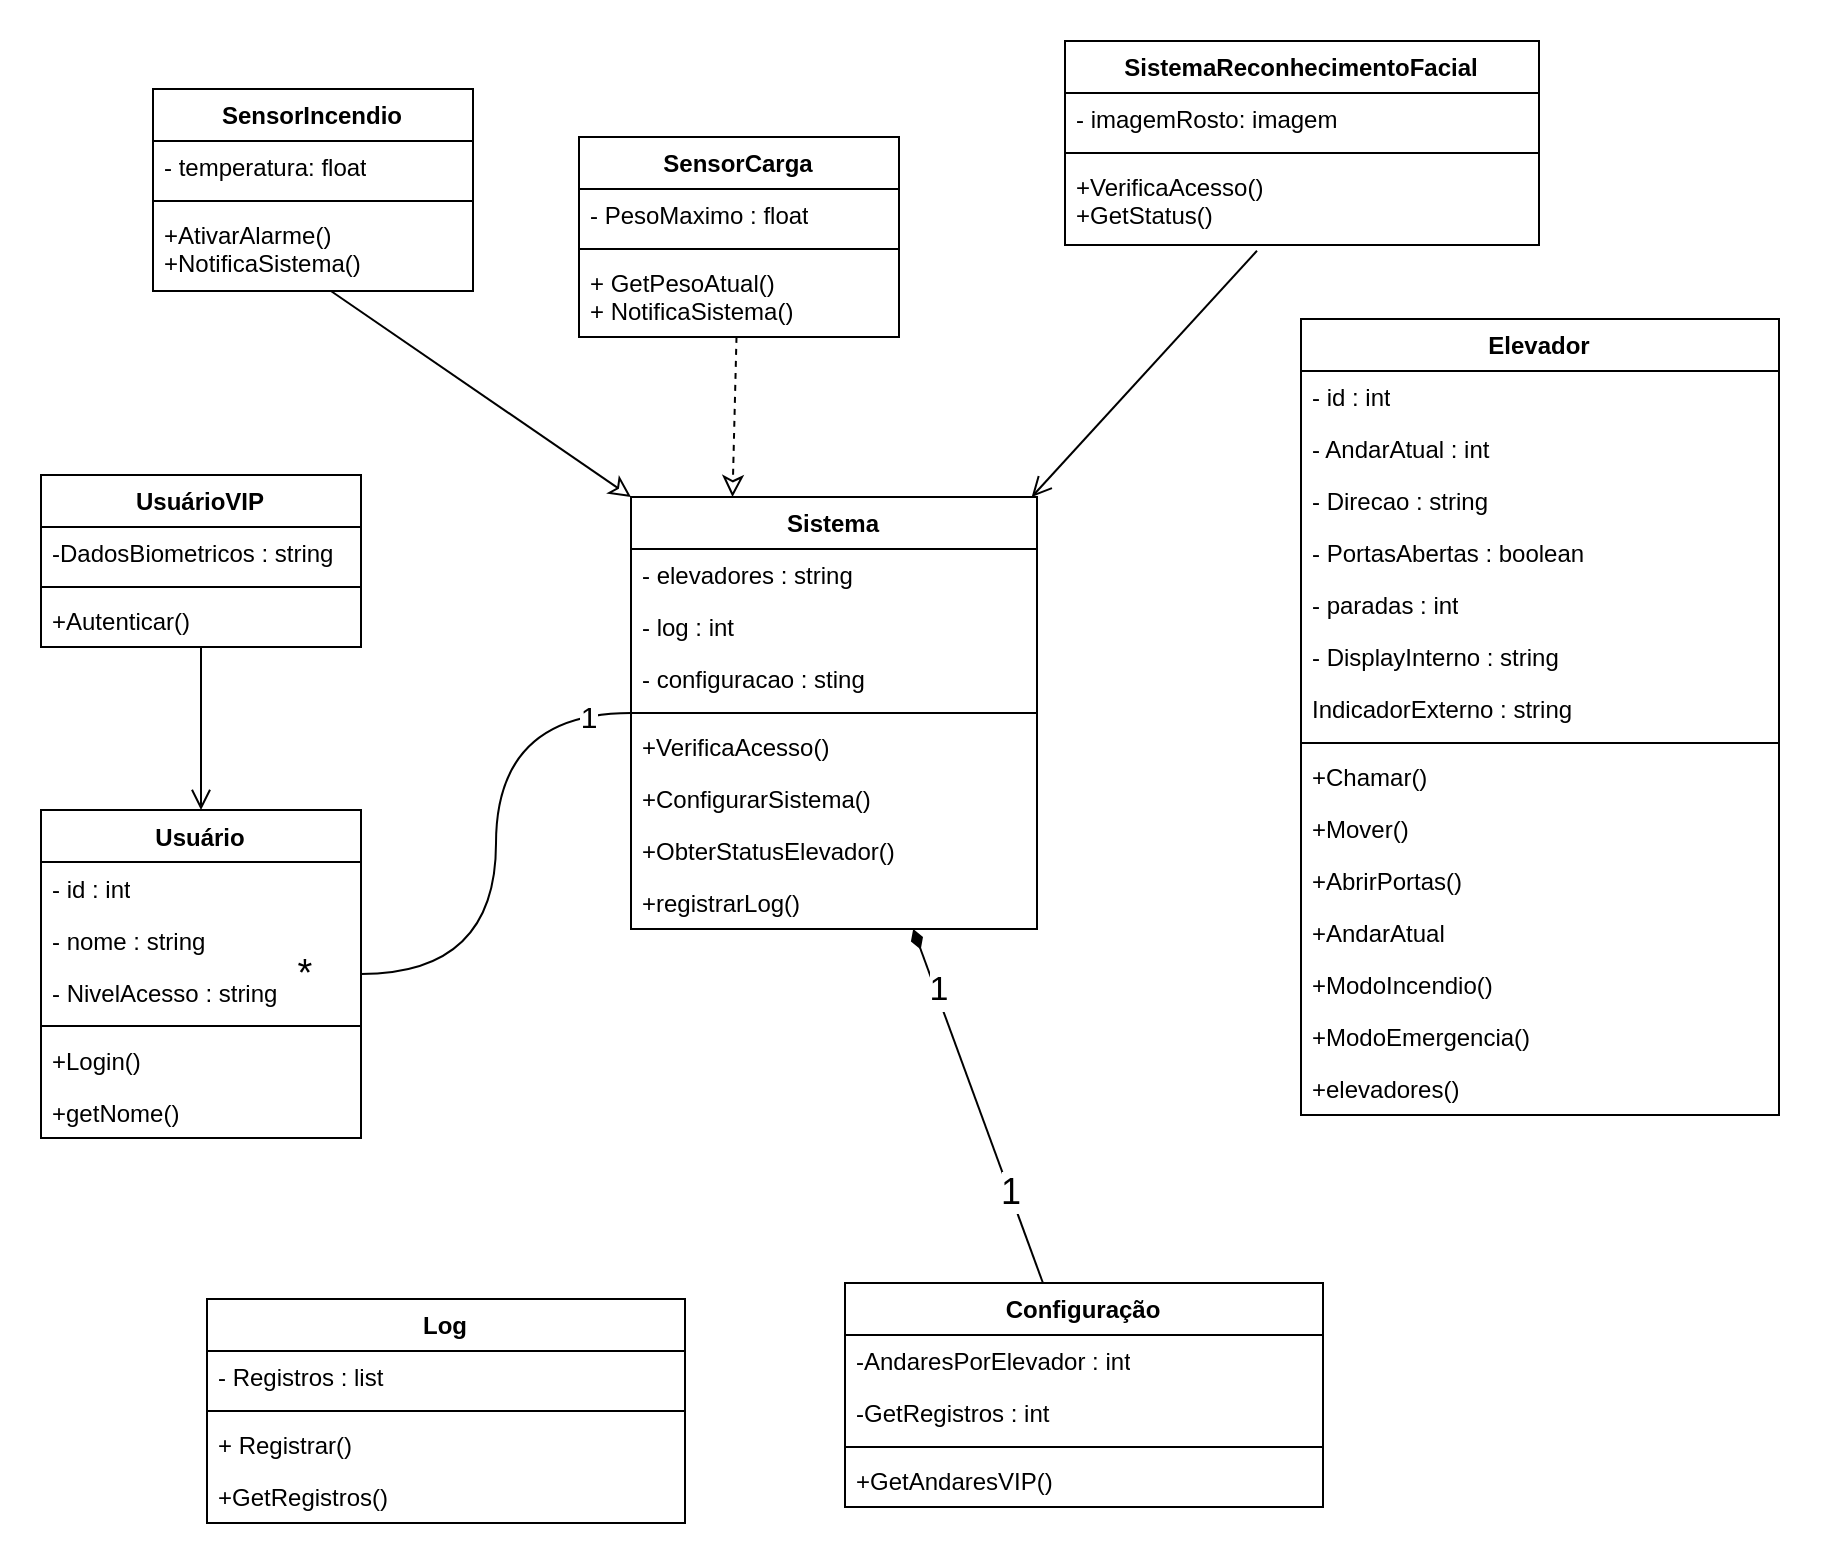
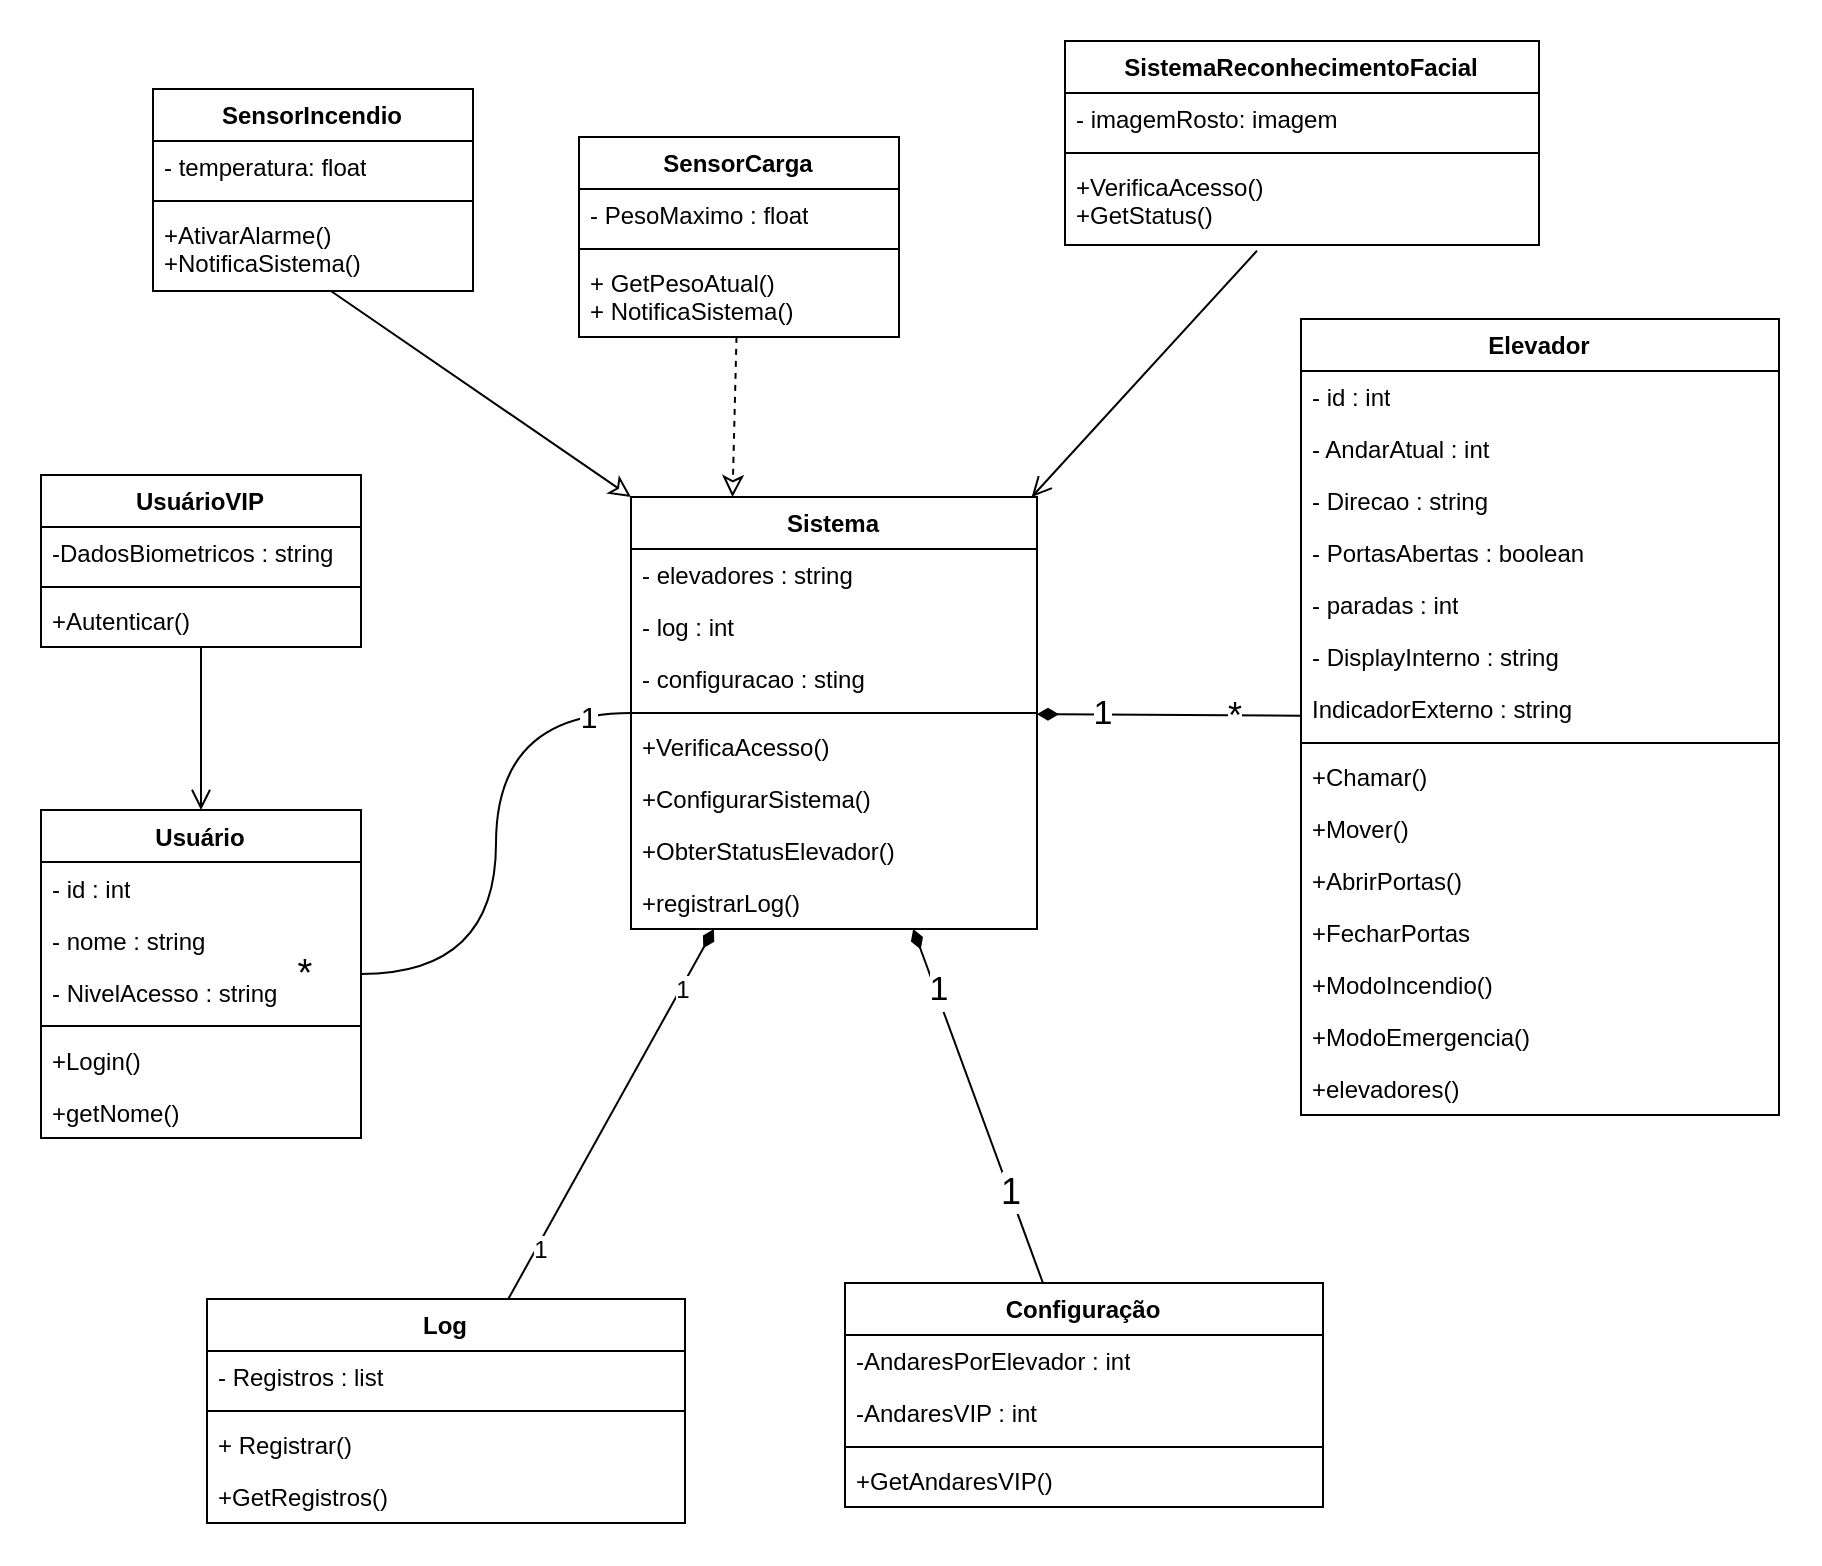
edge "Elevador" -> "Sistema": added, labels "*", "1"
node "+AndarAtual": label "+AndarAtual" -> "+FecharPortas"
edge "Log" -> "Sistema": added, labels "1", "1"
node "-GetRegistros : int": label "-GetRegistros : int" -> "-AndaresVIP : int"
